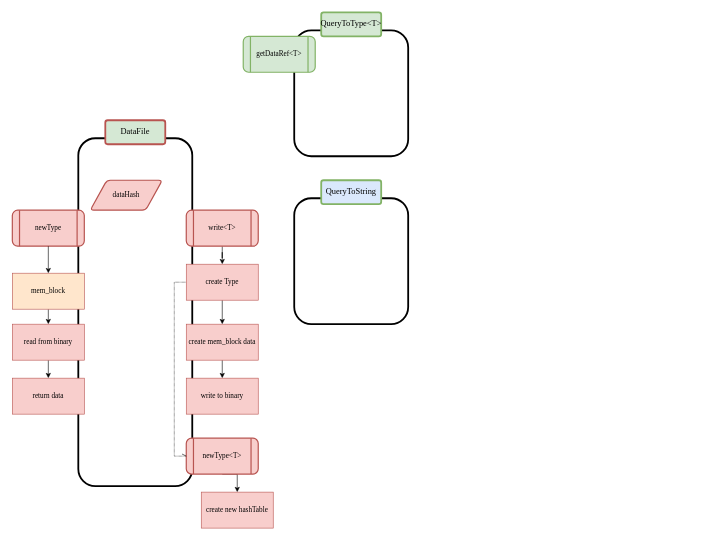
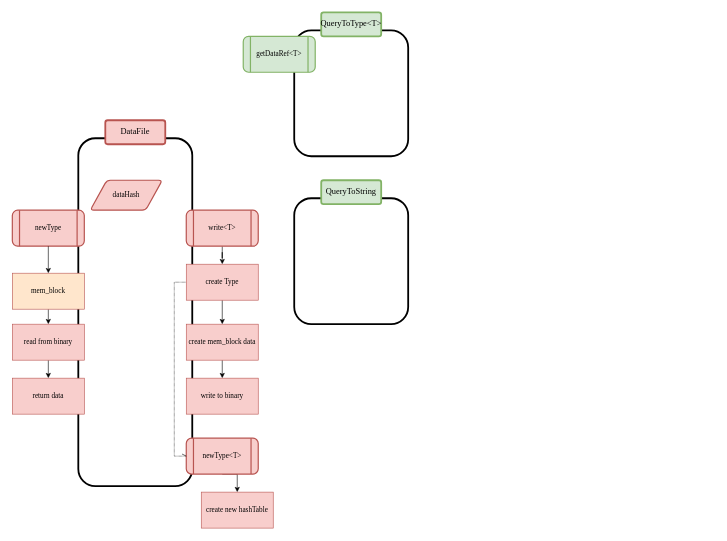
node "DataFile": fillcolor #d5e8d4 -> #f8cecc
node "QueryToString": fillcolor #dae8fc -> #d5e8d4
